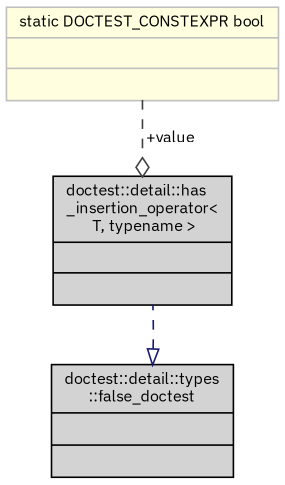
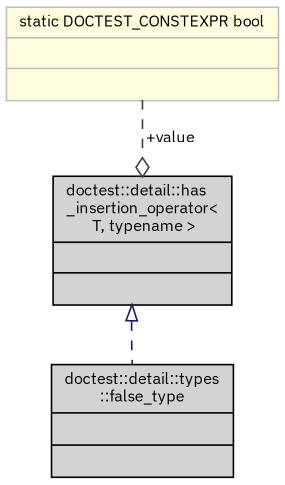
edge "doctest::detail::has" -> "doctest::detail::types": reversed
node "doctest::detail::types": text "::false_doctest" -> "::false_type"
